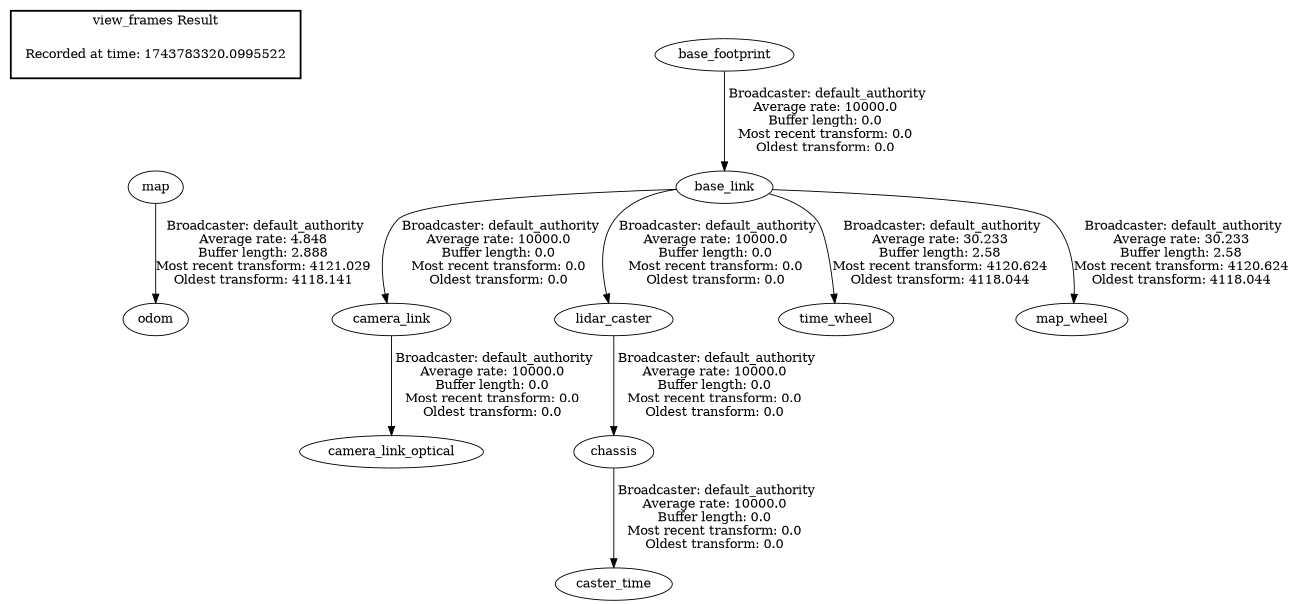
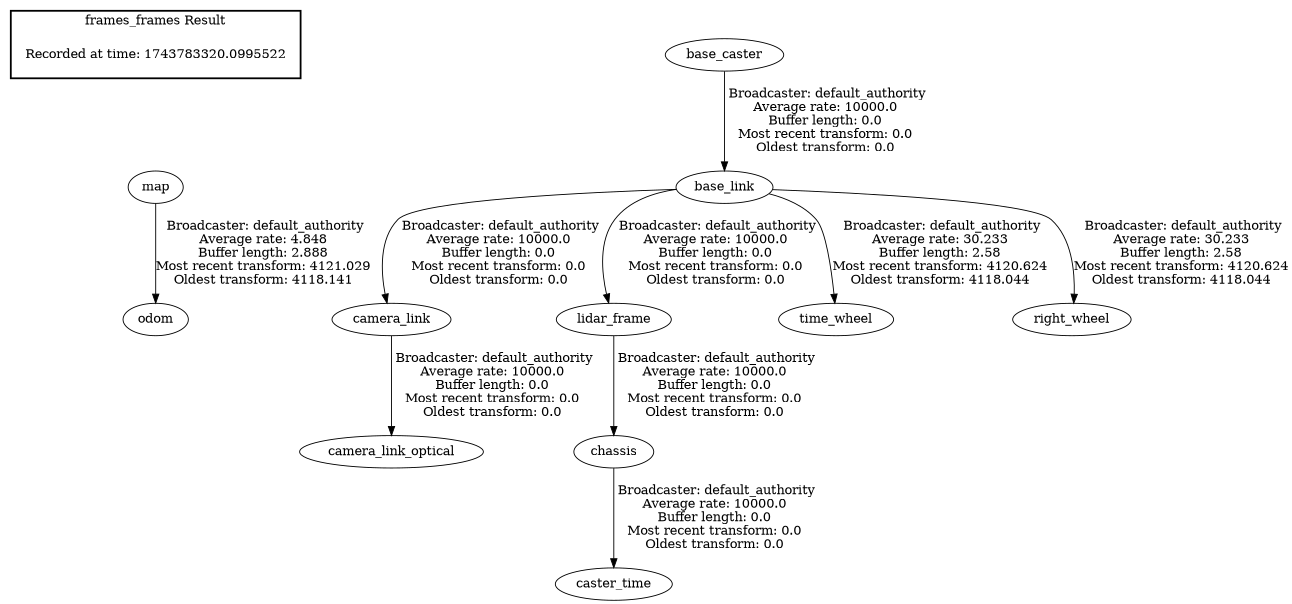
cluster "view_frames Result": label "view_frames Result" -> "frames_frames Result"
node "base_footprint": label "base_footprint" -> "base_caster"
node "lidar_caster": label "lidar_caster" -> "lidar_frame"
node "map_wheel": label "map_wheel" -> "right_wheel"
